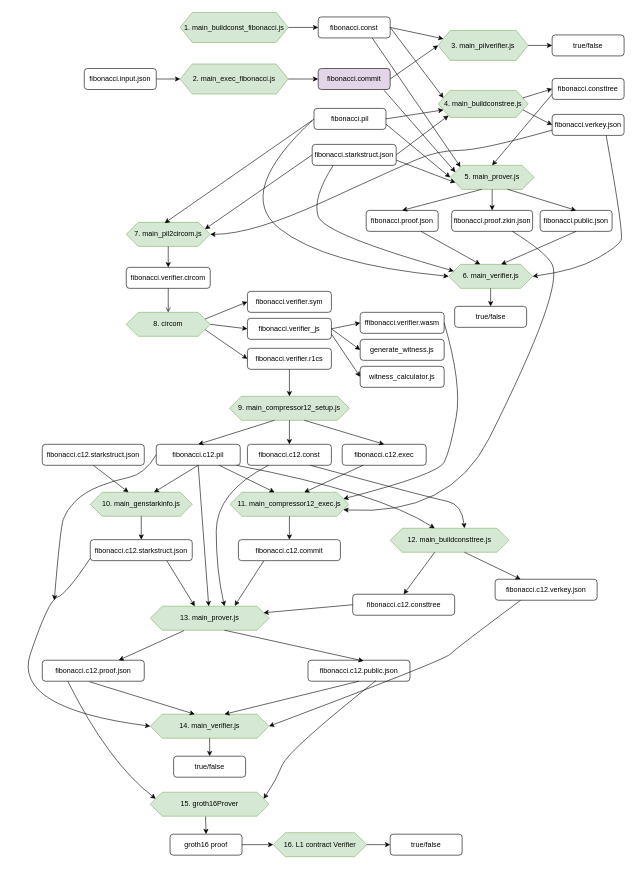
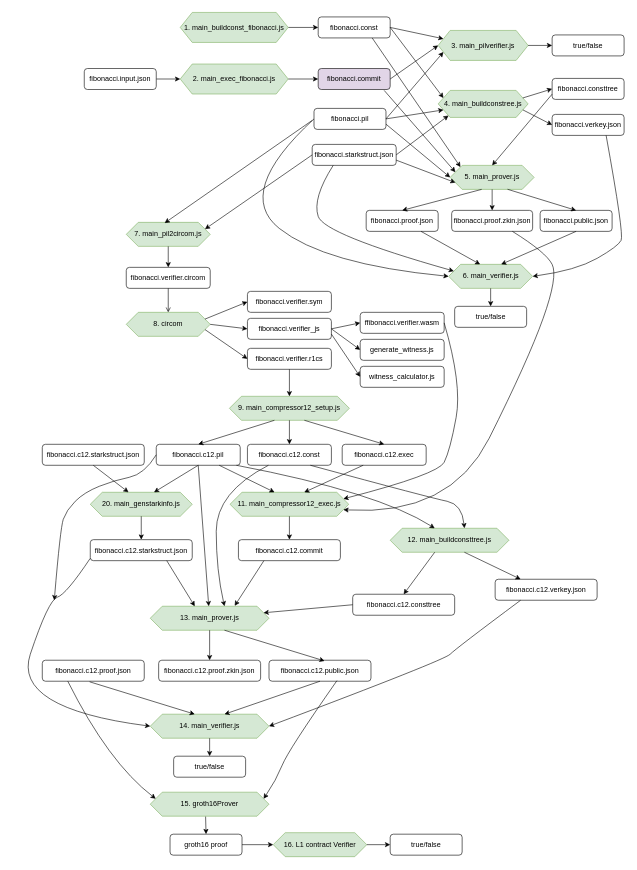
edge "fibonacci.pil" -> "3. main_pilverifier.js": added
edge "fibonacci.verkey.json" -> "7. main_pil2circom.js": removed
node "10. main_genstarkinfo.js": label "10. main_genstarkinfo.js" -> "20. main_genstarkinfo.js"
edge "13. main_prover.js" -> "fibonacci.c12.proof.zkin.json": added
edge "13. main_prover.js" -> "fibonacci.c12.proof.json": removed
node "fibonacci.c12.proof.zkin.json": added
node "fibonacci.c12.public.json": moved (359, 671) -> (320, 671)
